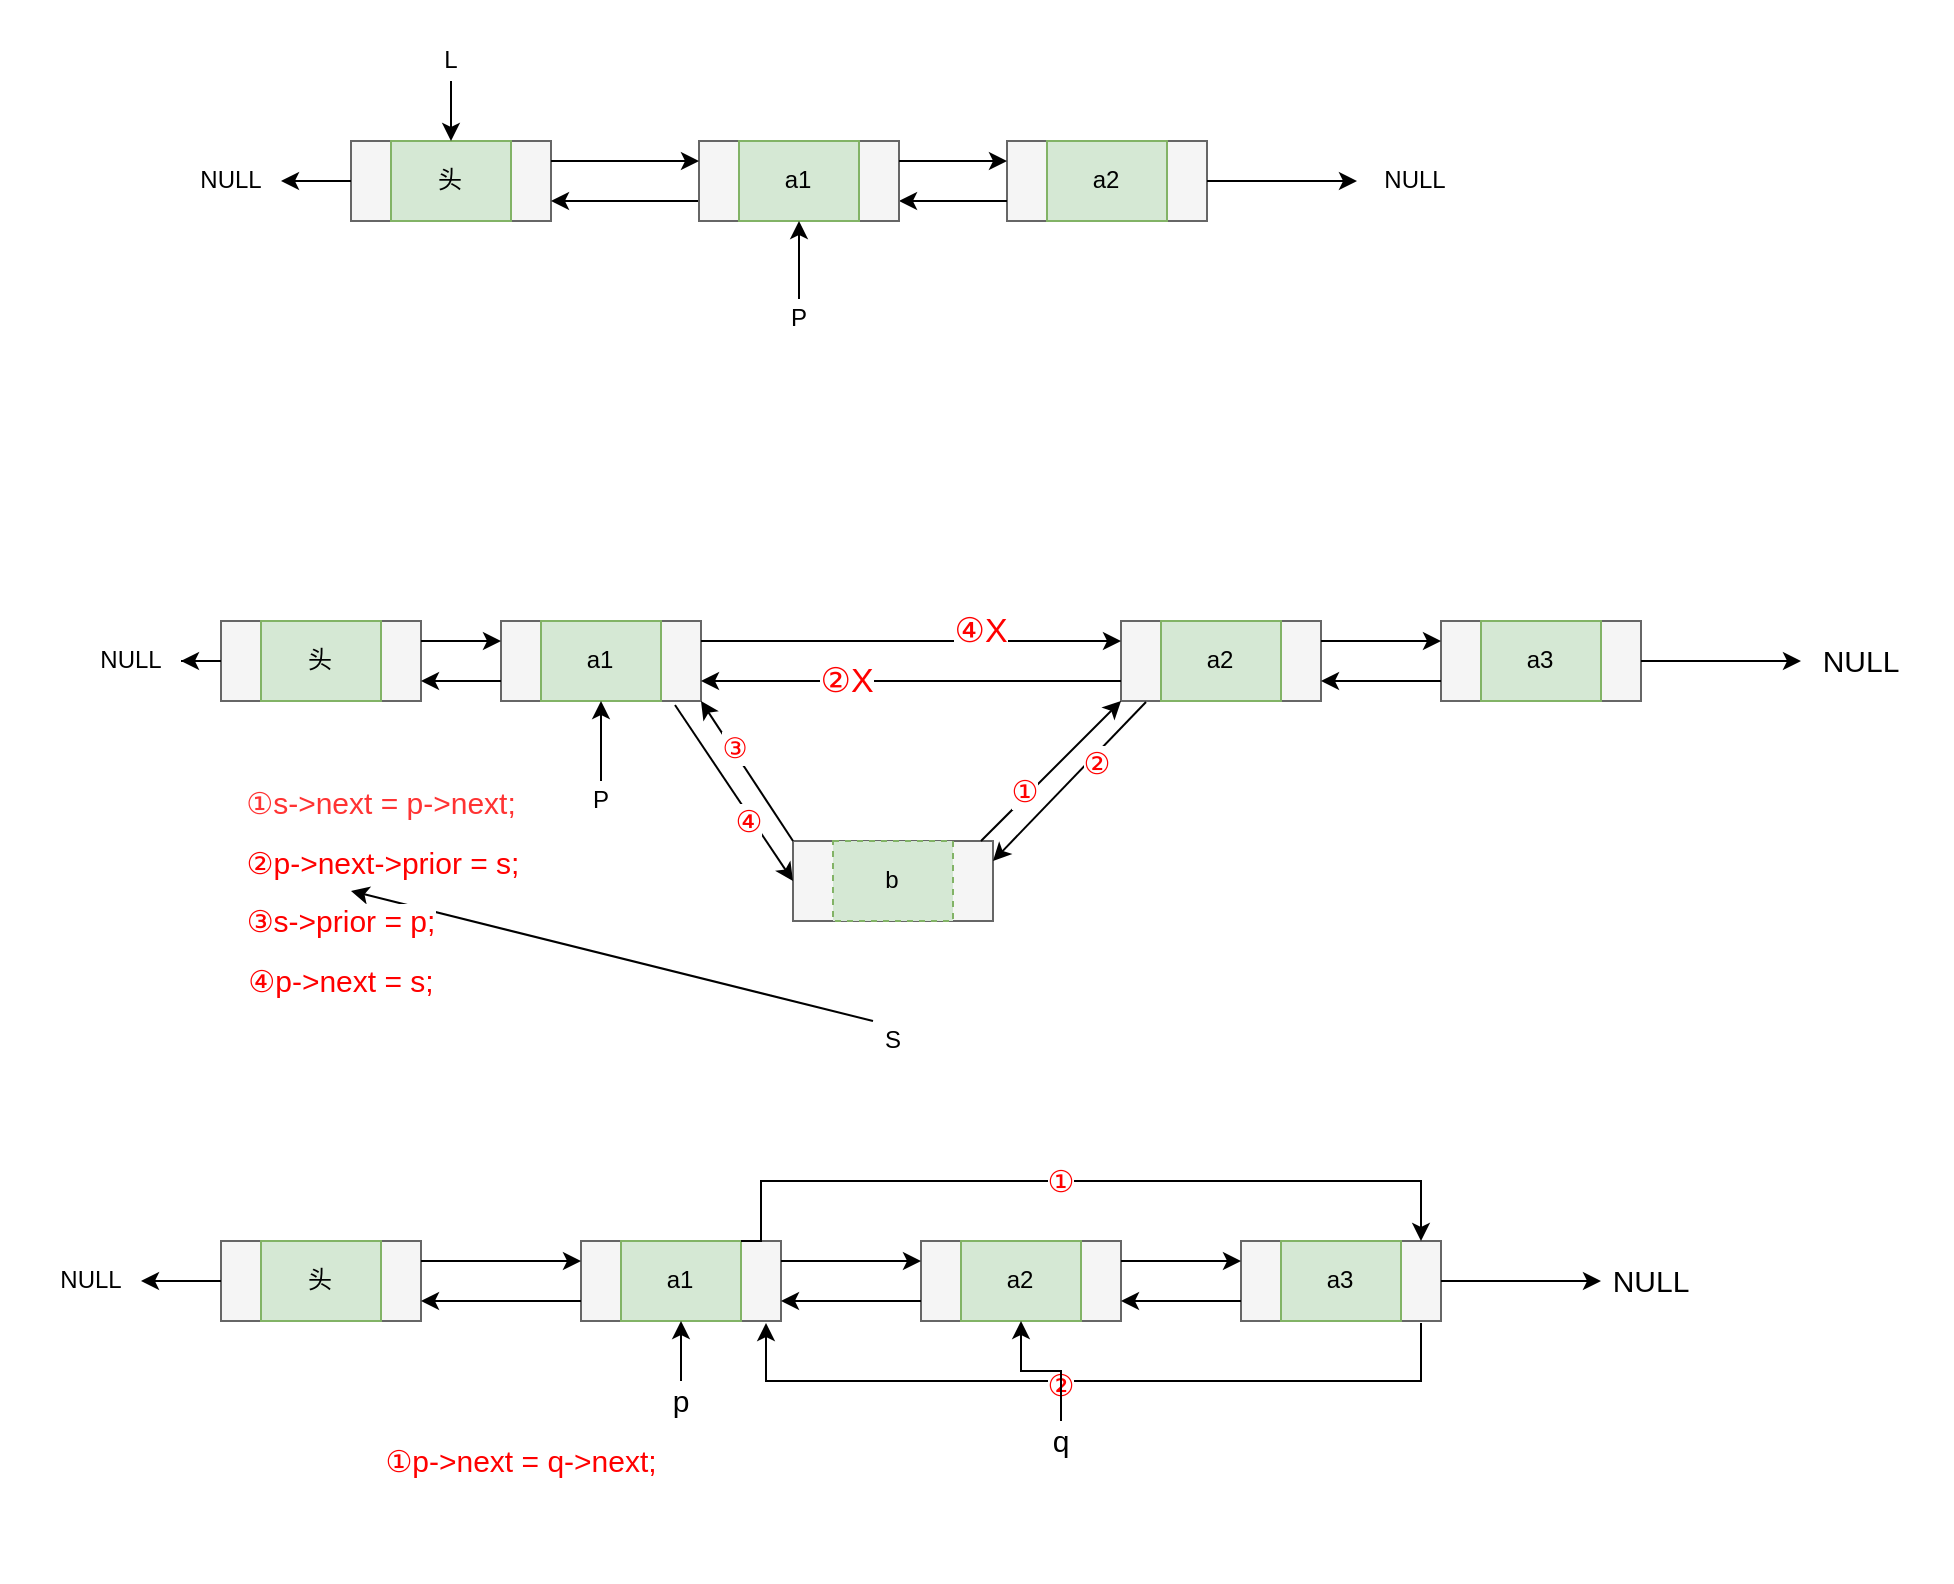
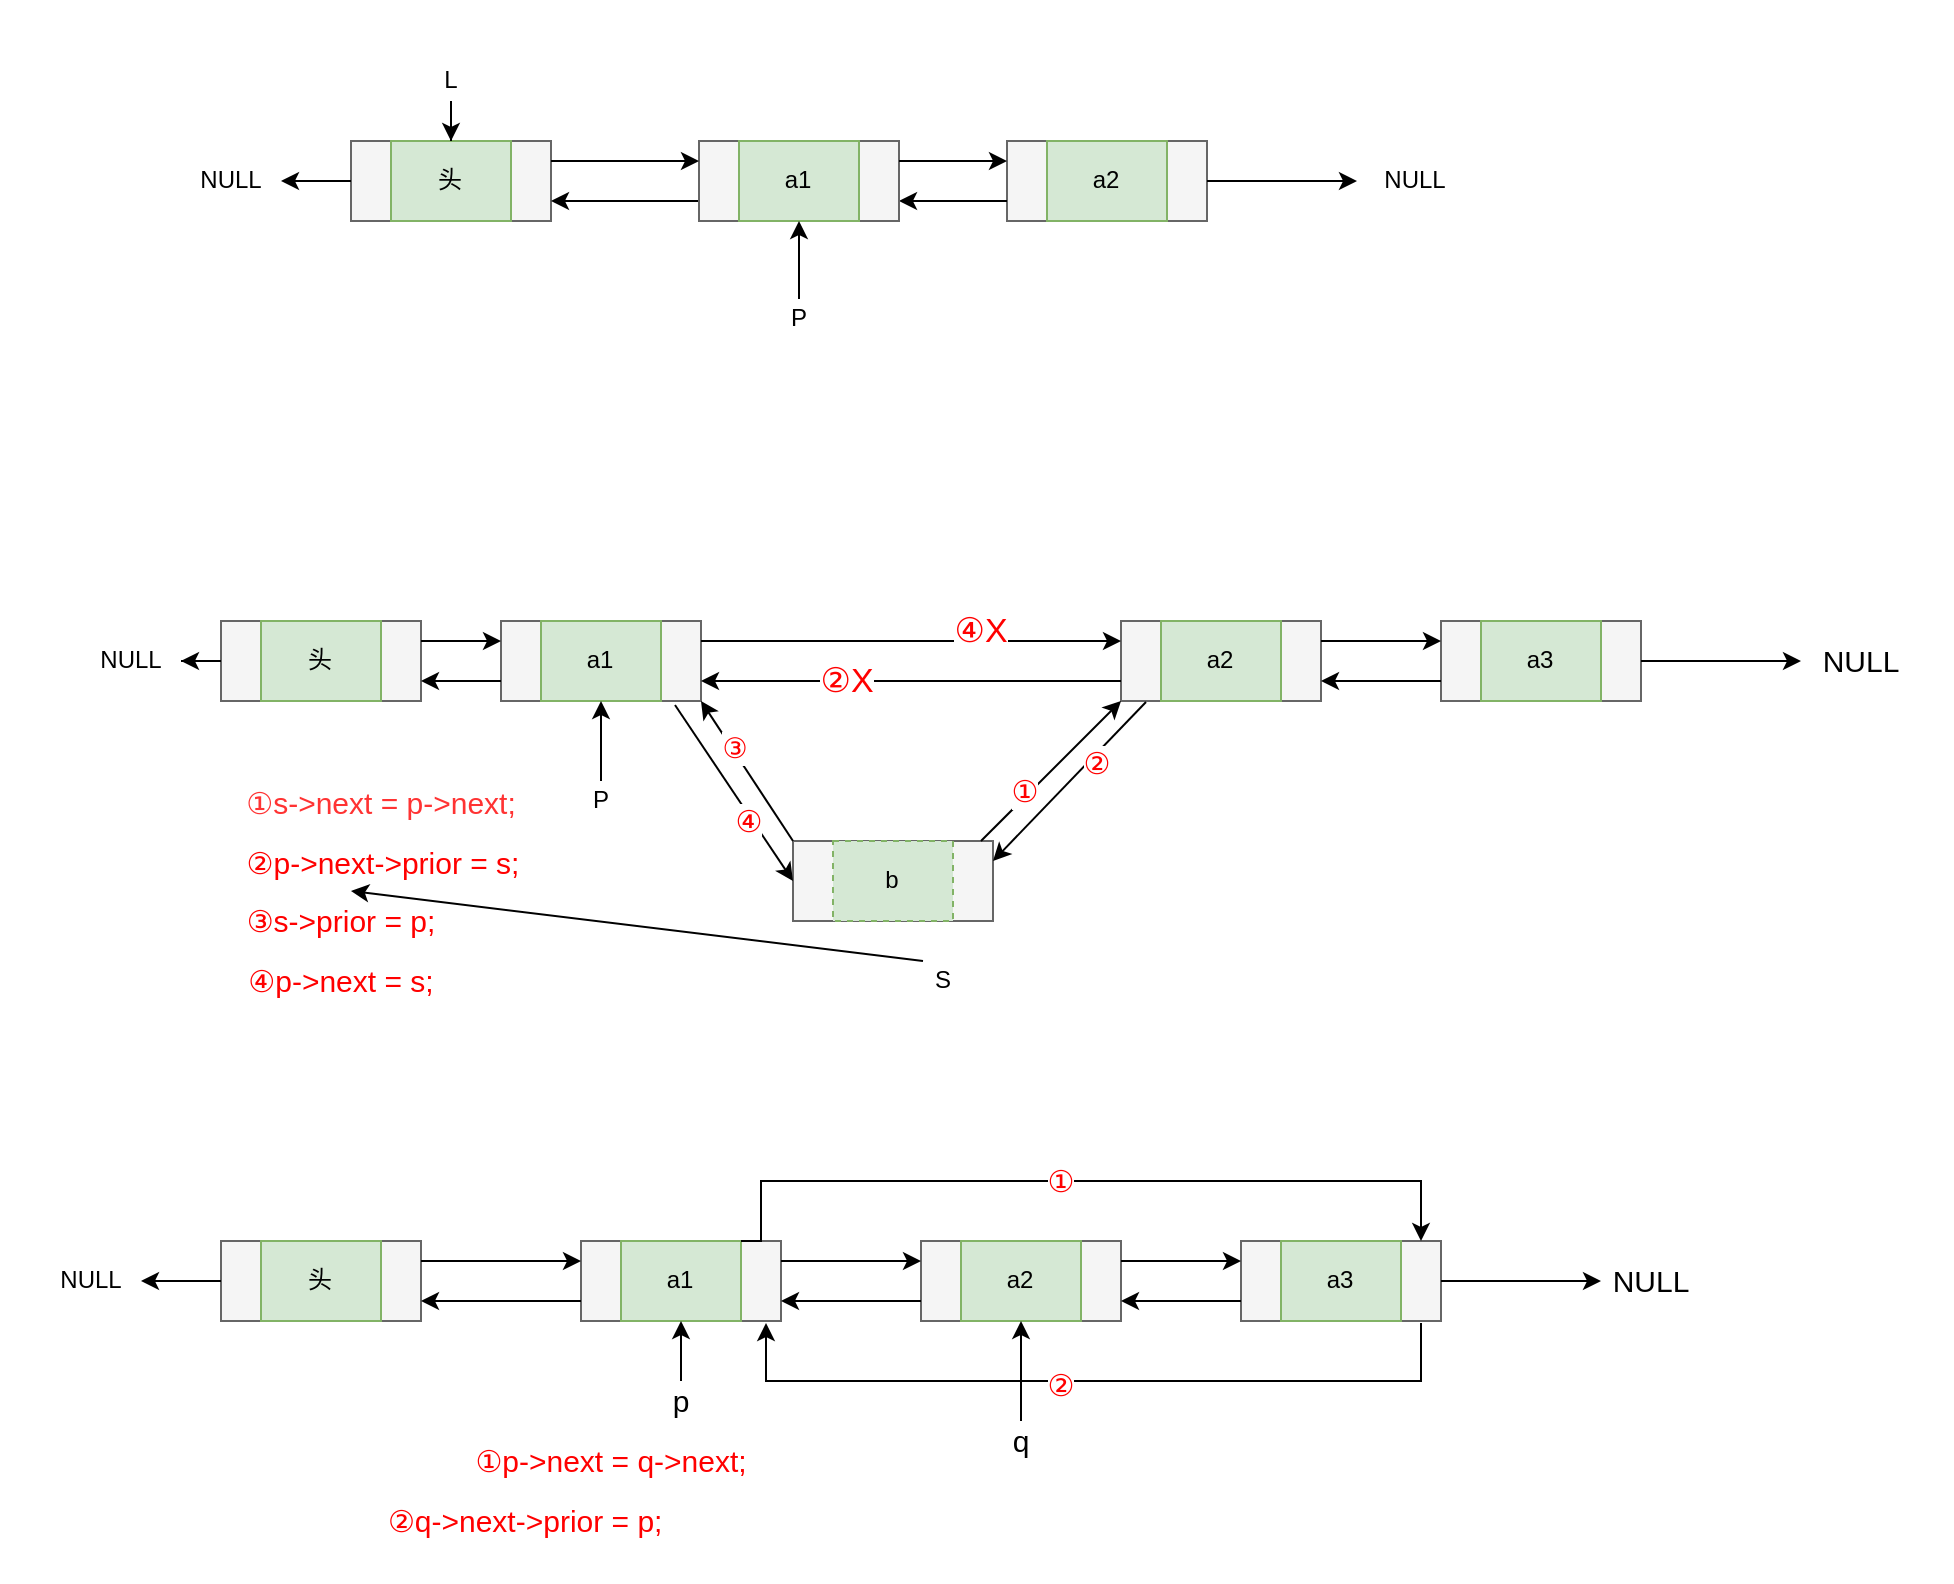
node "L": moved (451, 61) -> (451, 81)
node "S": moved (893, 1041) -> (943, 981)
node "q": moved (1061, 1441) -> (1021, 1441)
node "①p->next = q->next;": moved (521, 1461) -> (611, 1461)
node "②q->next->prior = p;": added
